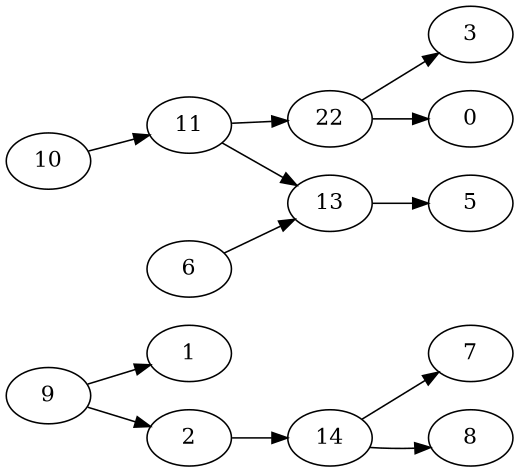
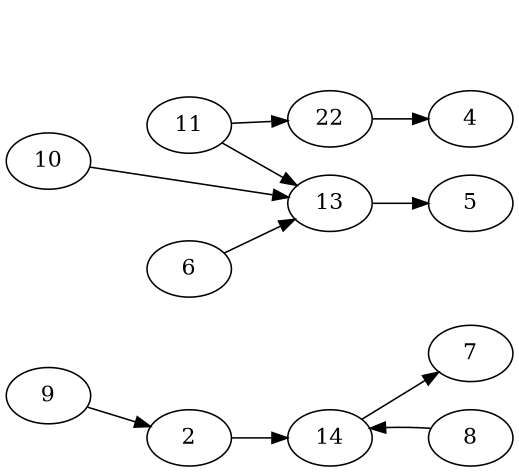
node "3": removed
node "0": label "0" -> "4"
edge "10" -> "11": now "10" -> "13"
node "1": removed
edge "14" -> "8": reversed
